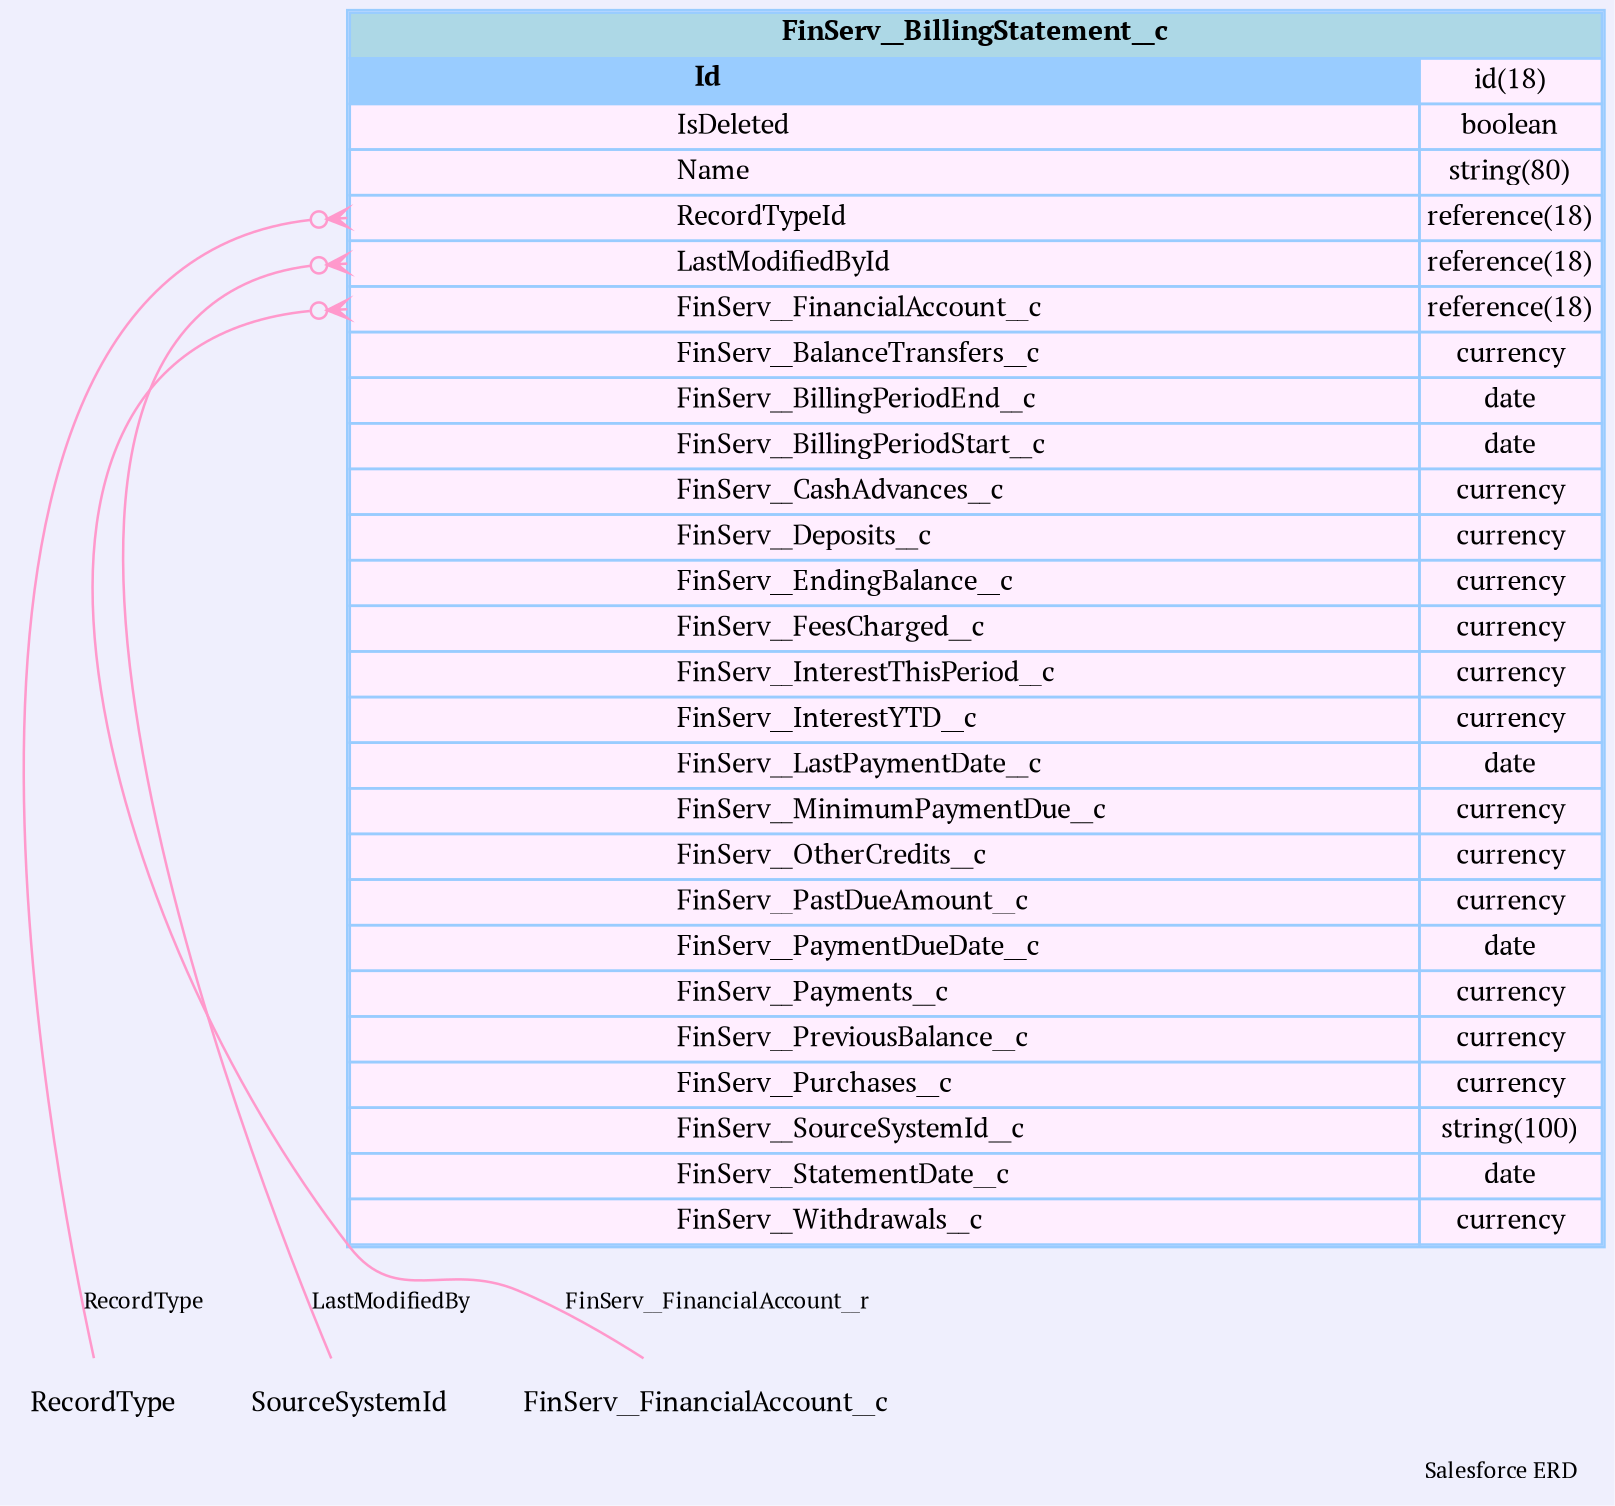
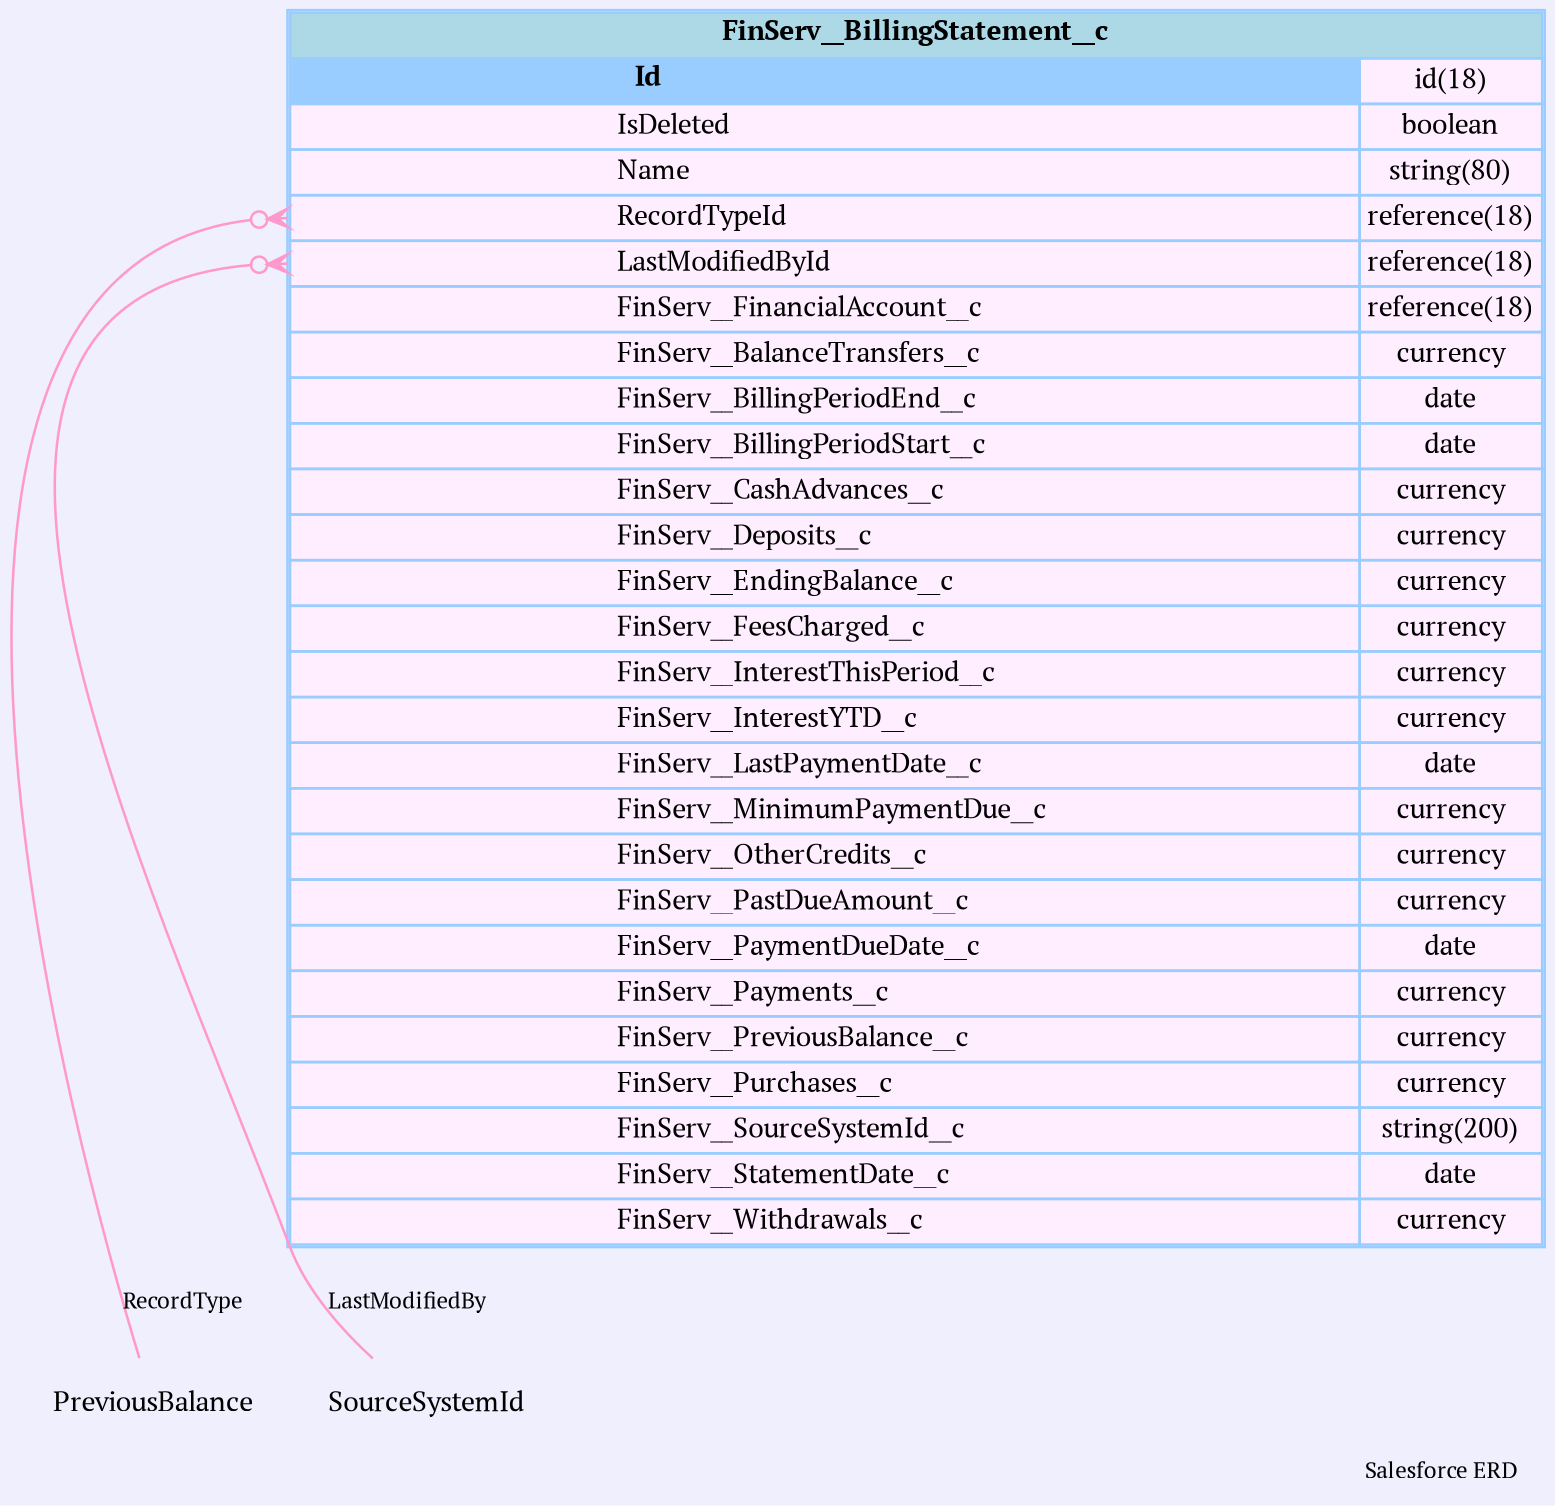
node "FinServ__BillingStatement__c": text "string(100)" -> "string(200)"
node "RecordType": label "RecordType" -> "PreviousBalance"
node "FinServ__FinancialAccount__c": removed
